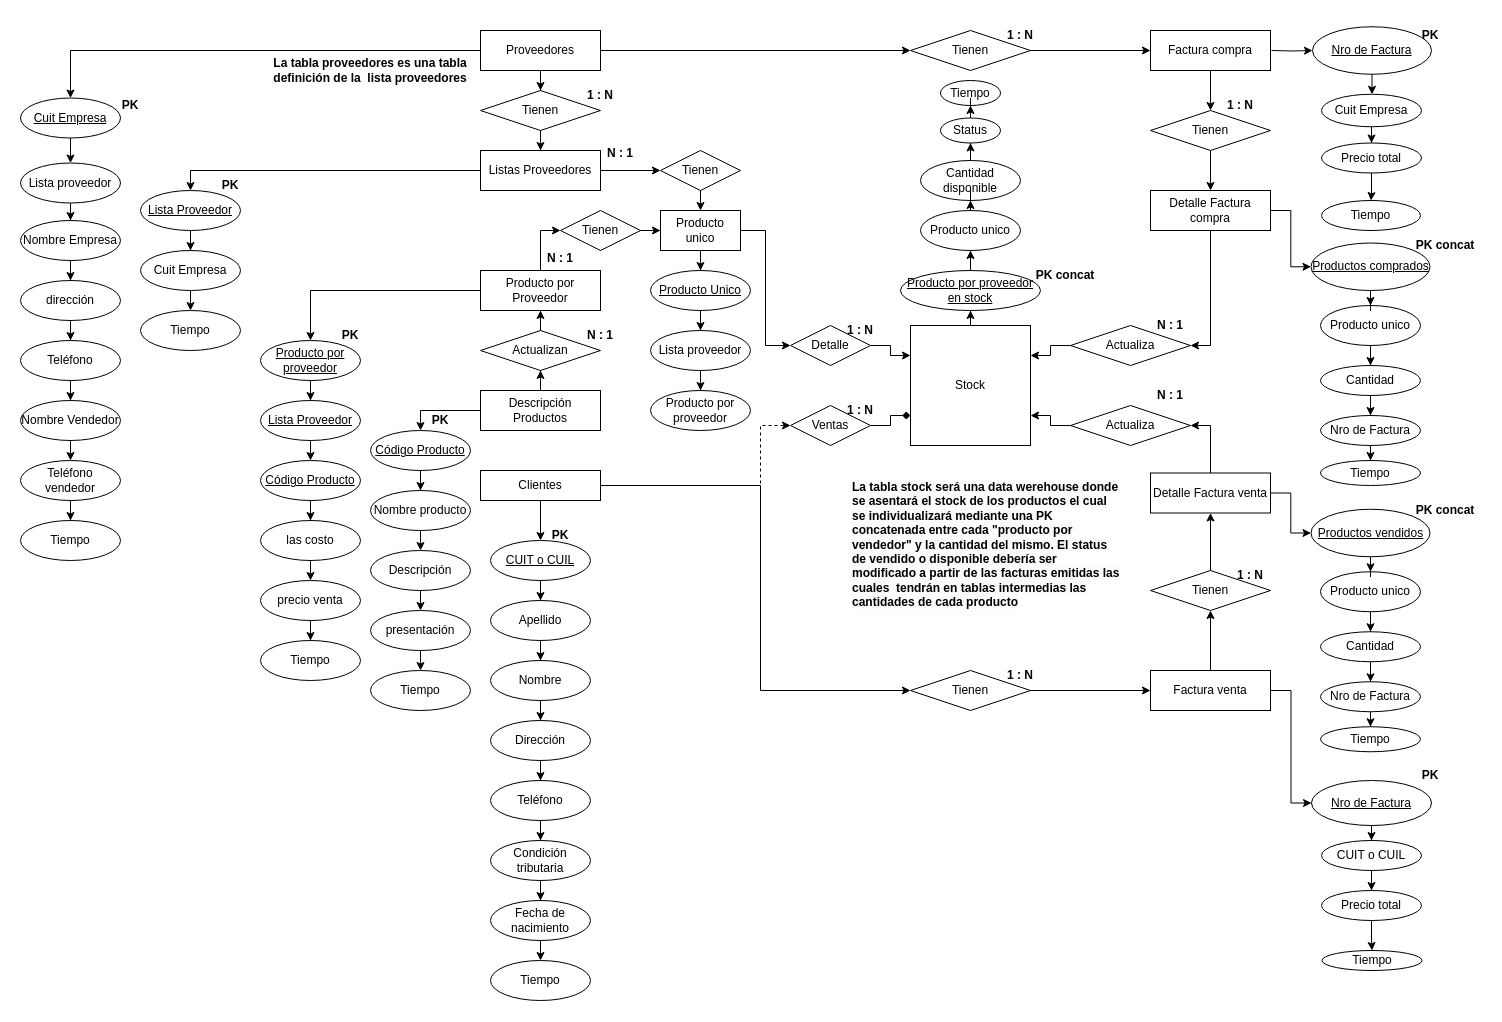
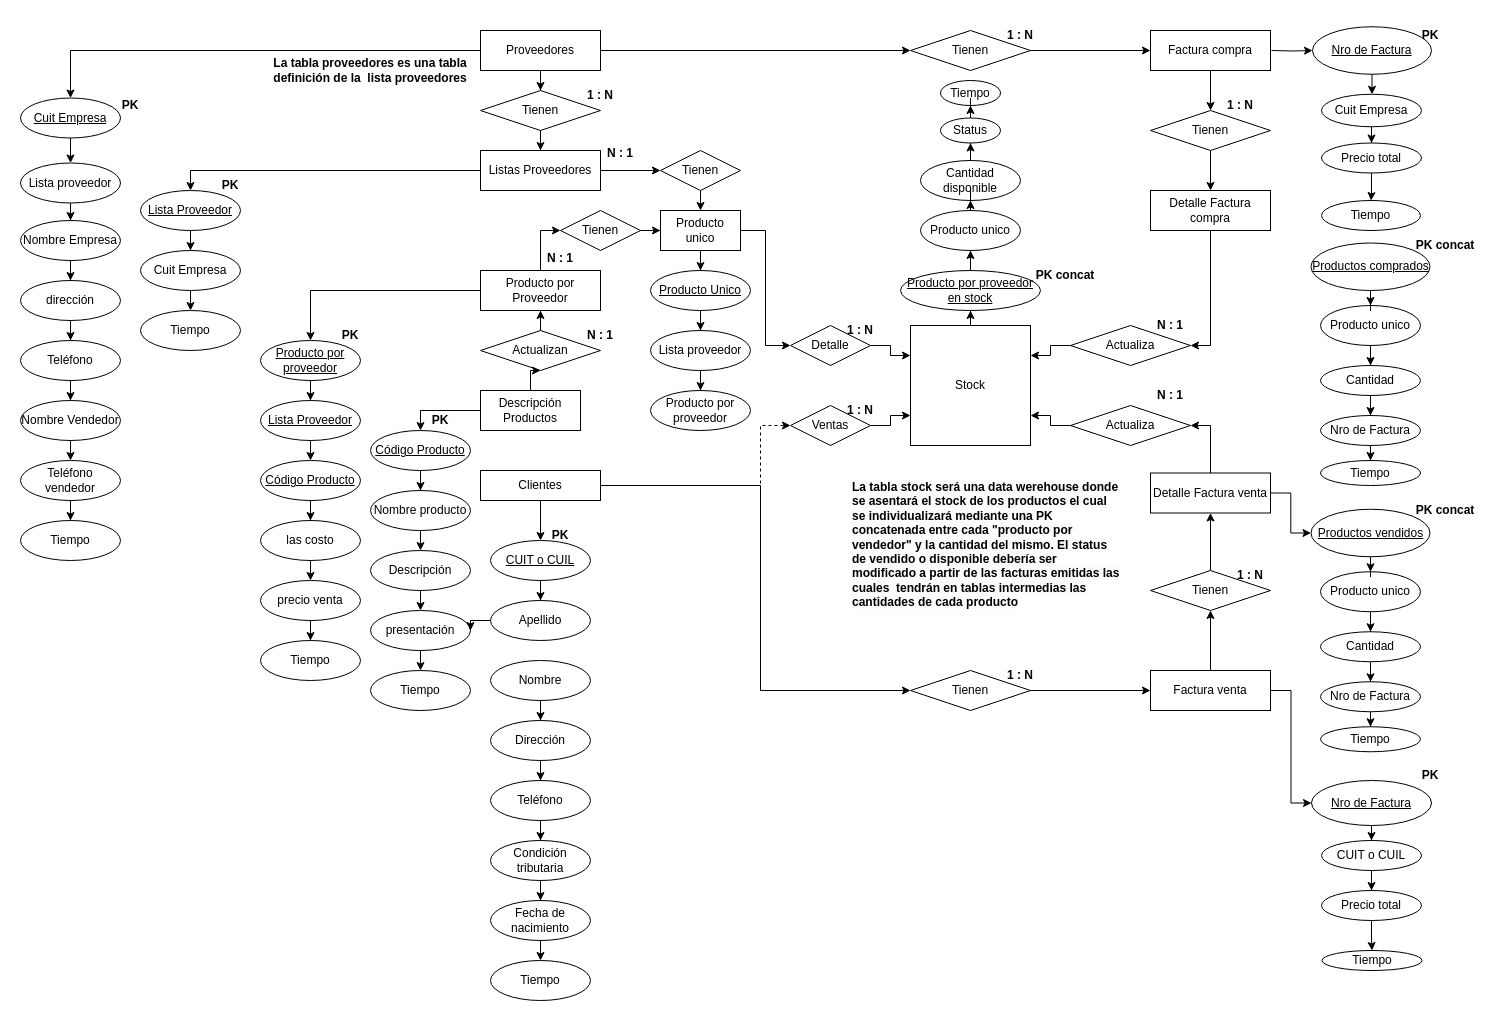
edge "Detalle Factura compra" -> "Productos comprados": removed
node "Descripción Productos": size 120x40 -> 100x40
edge "Ventas" -> "Stock": arrowhead diamond -> classic
edge "Apellido" -> "Nombre": now "Apellido" -> "presentación"
